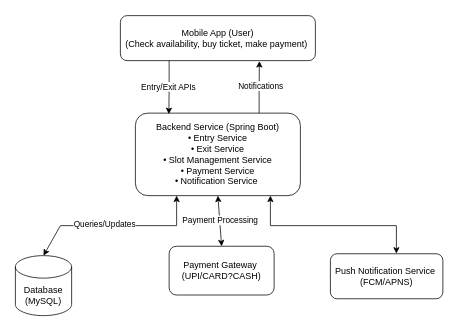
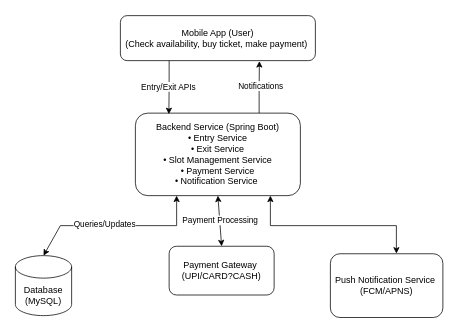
node "Push Notification Service (FCM/APNS)": size 113x45 -> 113x64
